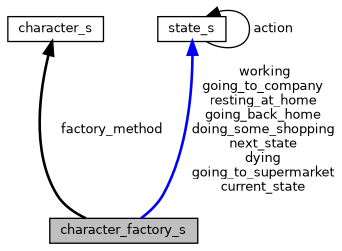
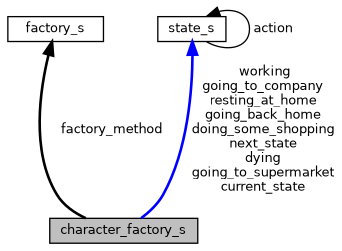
node "character_s": label "character_s" -> "factory_s"
